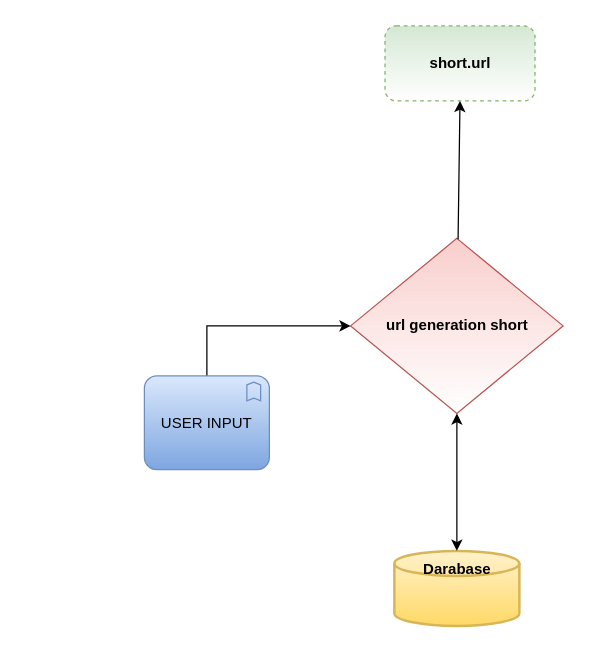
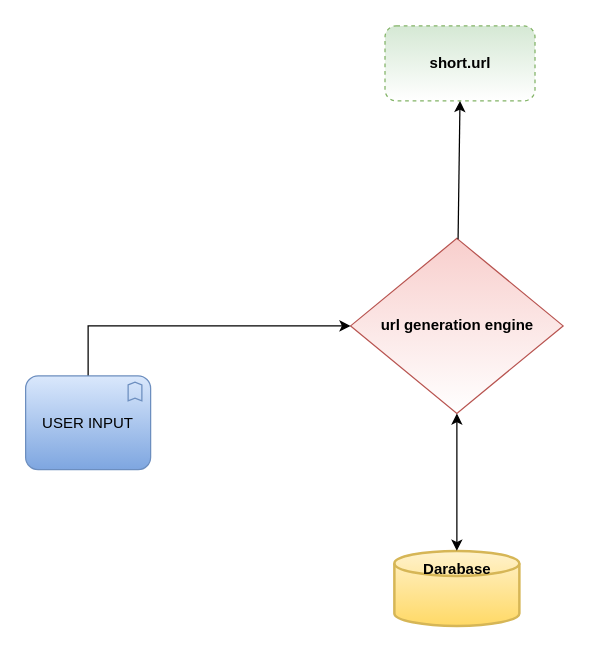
node "url generation short": label "url generation short" -> "url generation engine"
node "USER INPUT": moved (207, 423) -> (88, 423)
